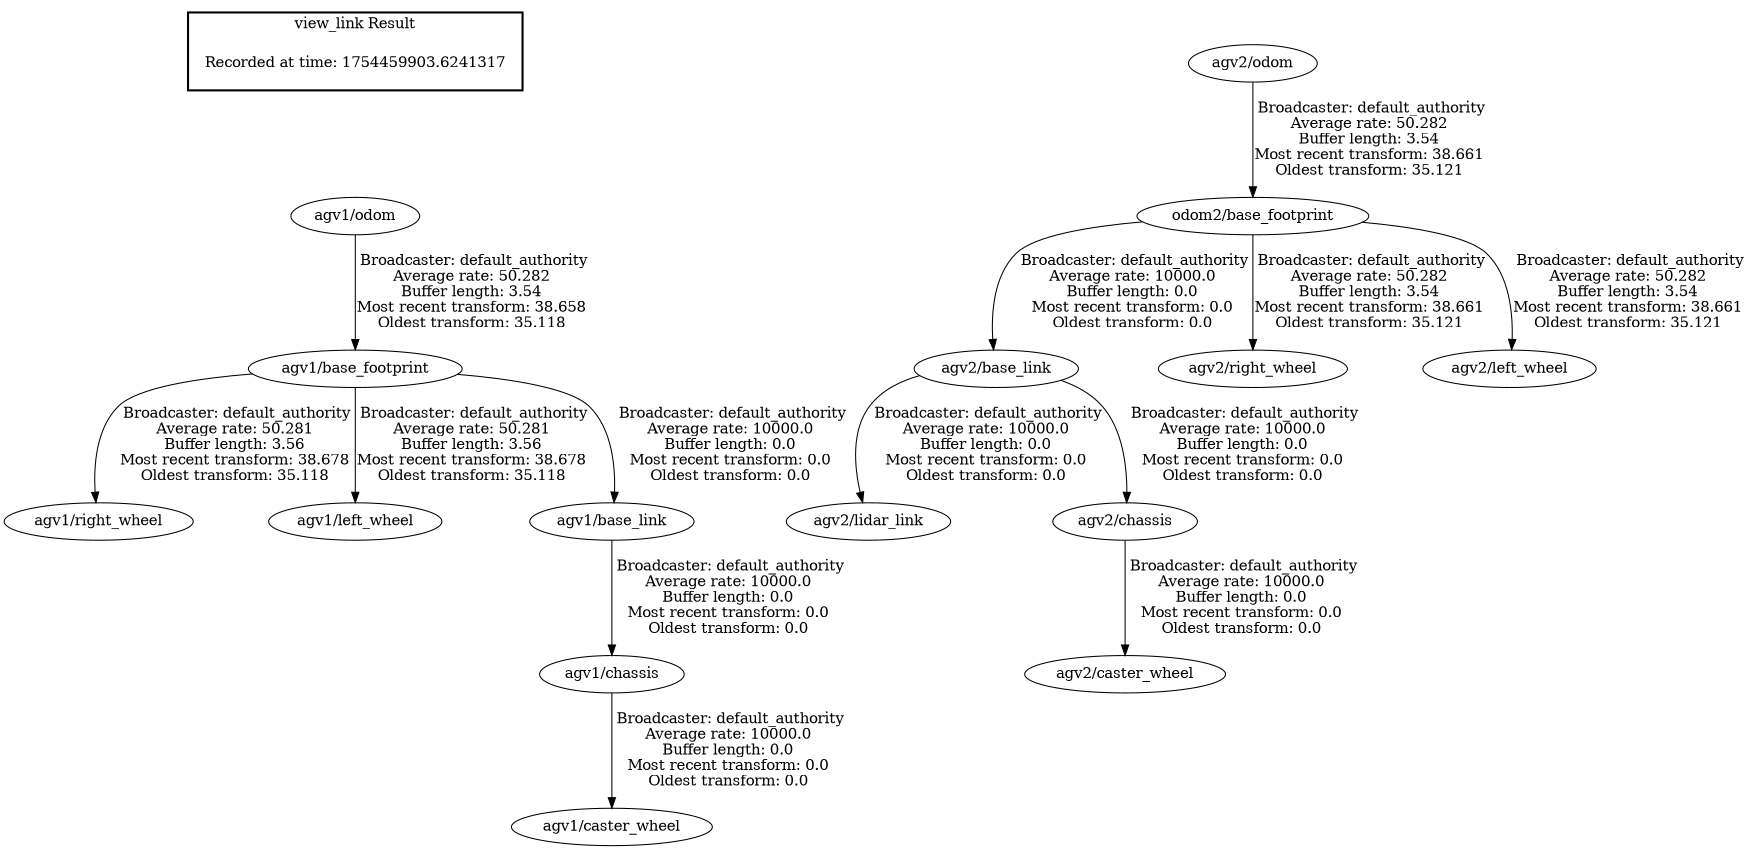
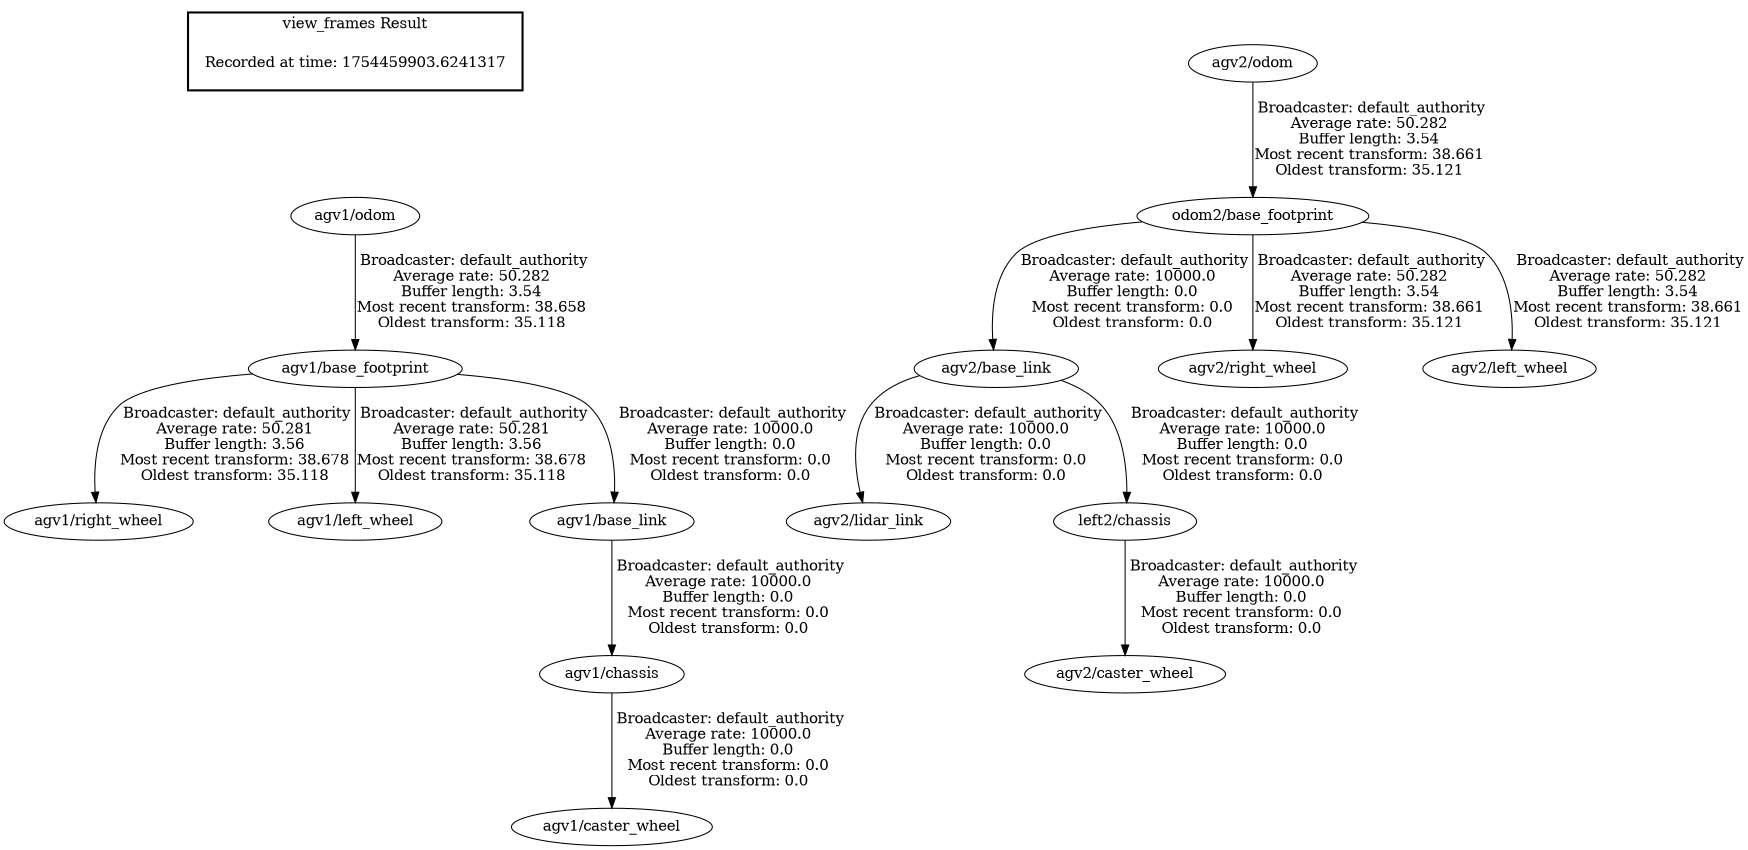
cluster "view_link Result": label "view_link Result" -> "view_frames Result"
node "agv2/chassis": label "agv2/chassis" -> "left2/chassis"
